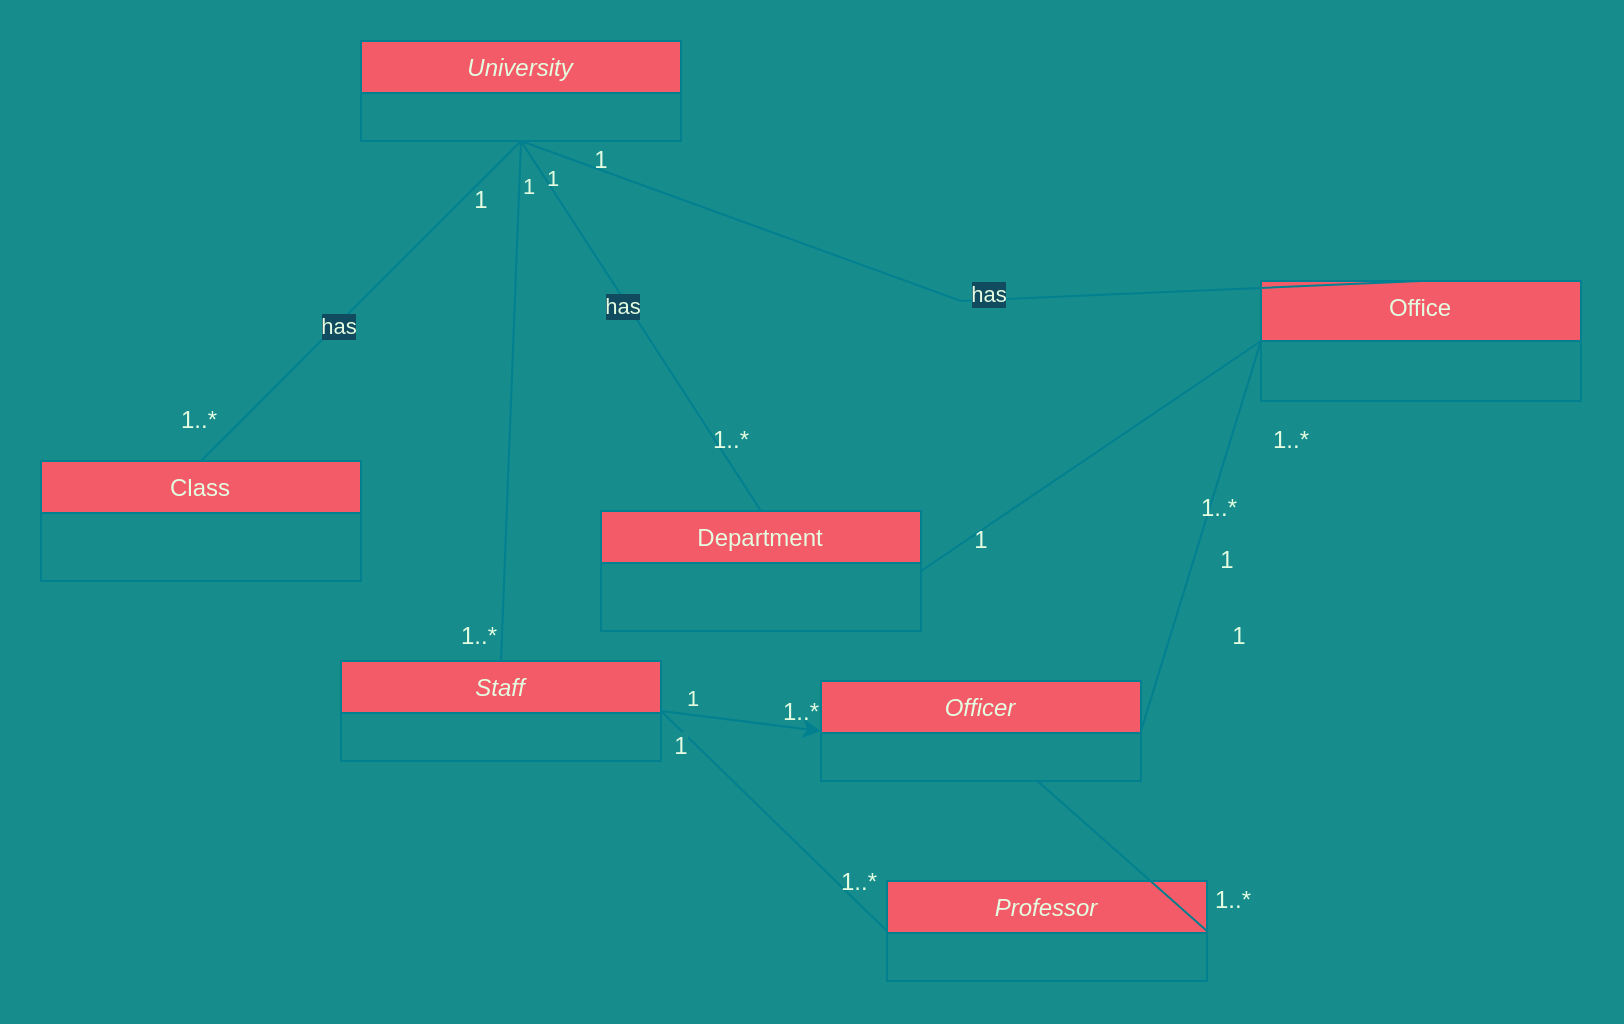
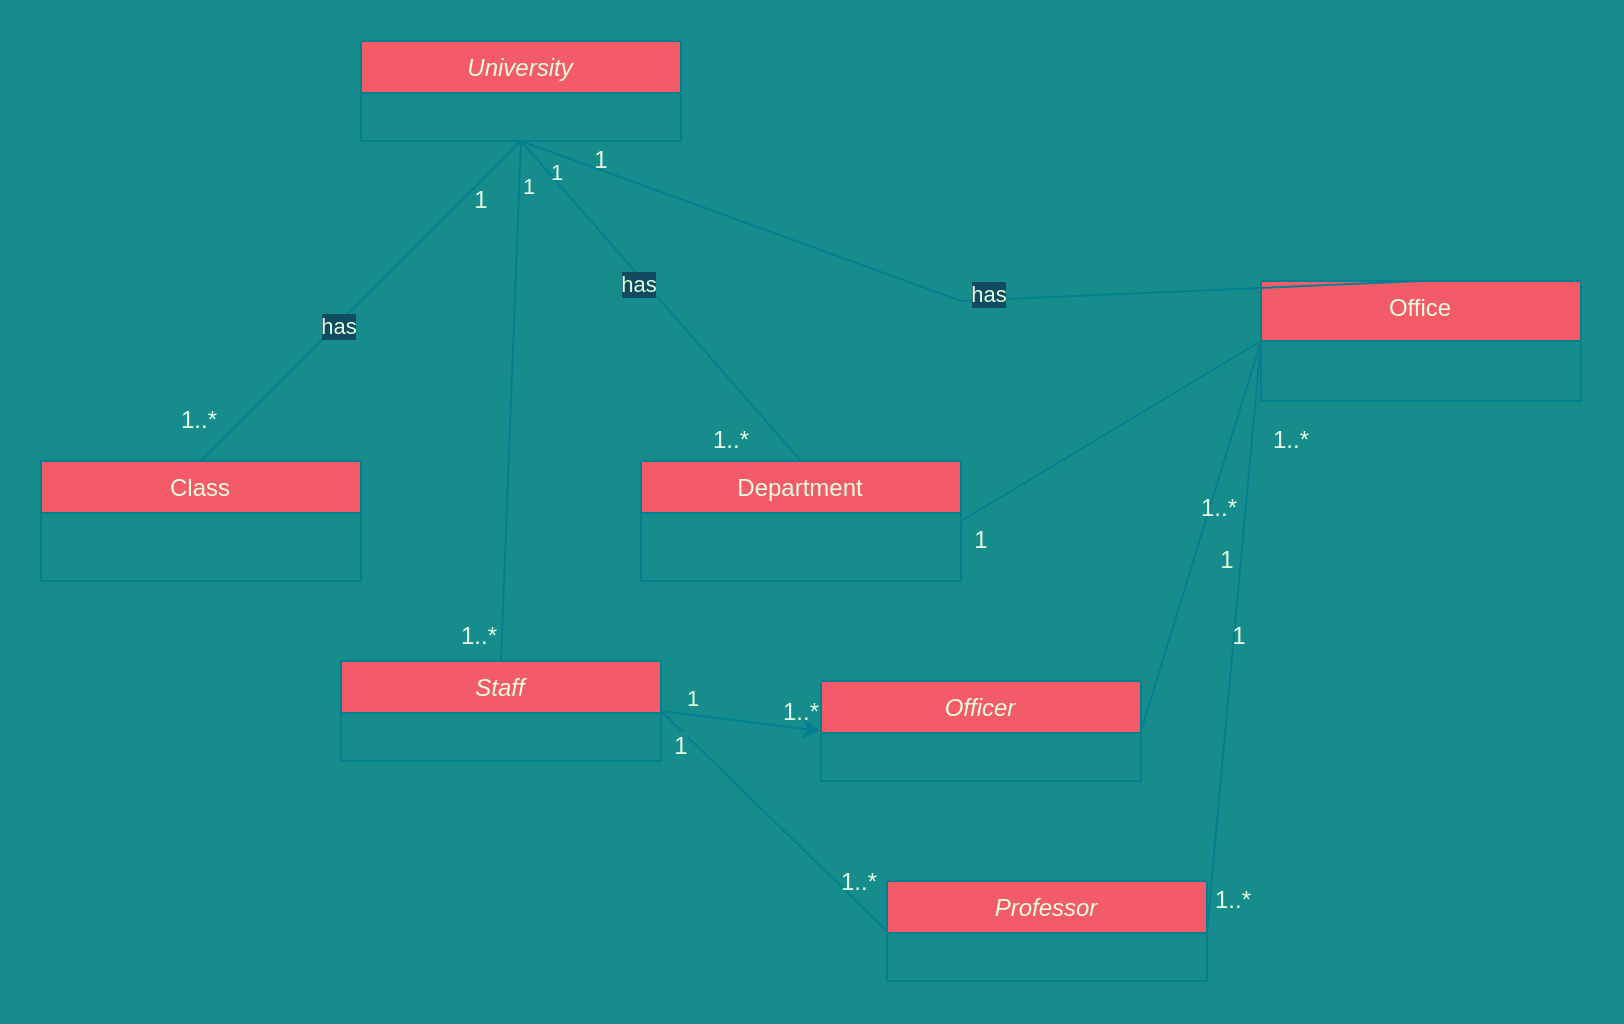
node "Department": moved (761, 571) -> (801, 521)
edge "Officer" -- "Professor": now "Office" -- "Professor"
